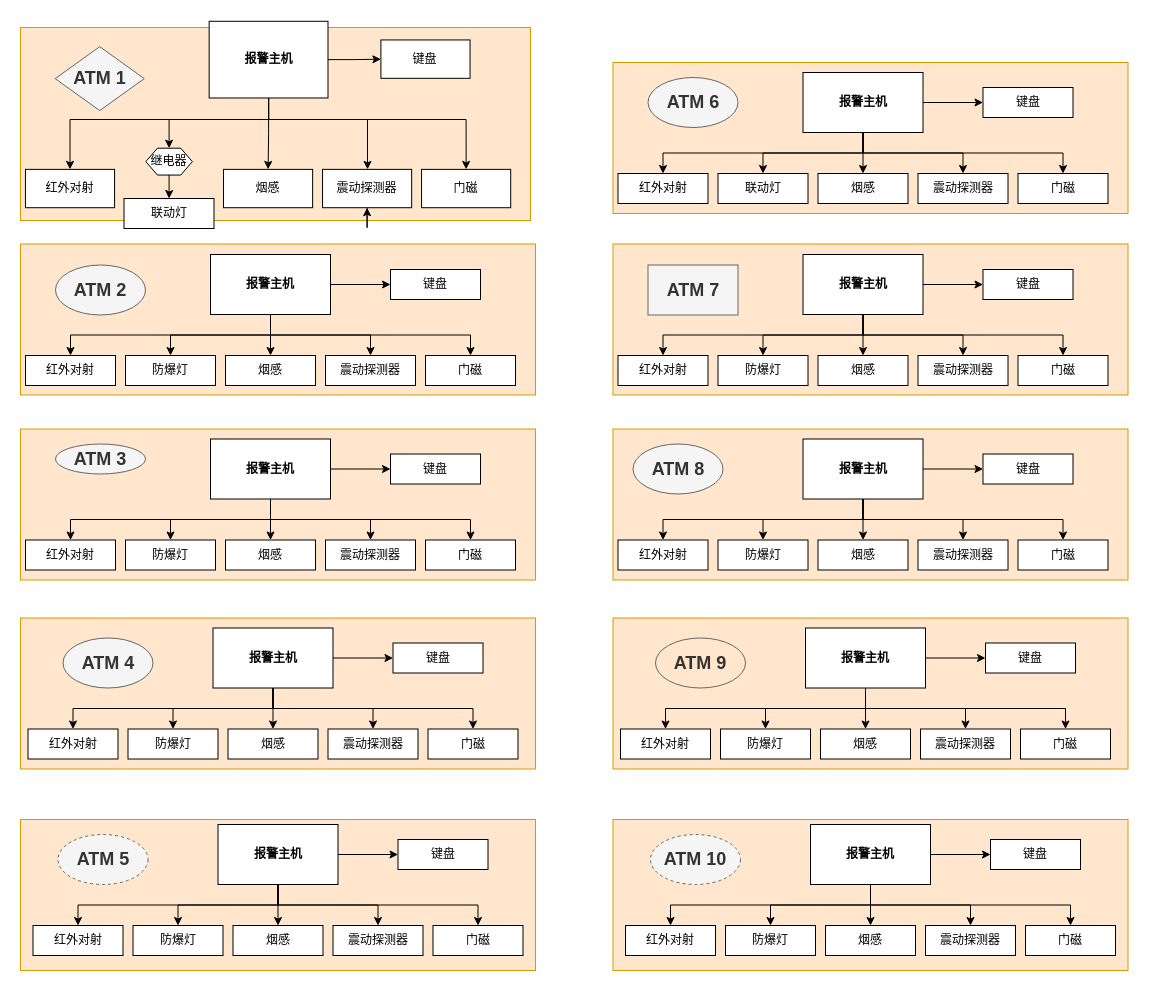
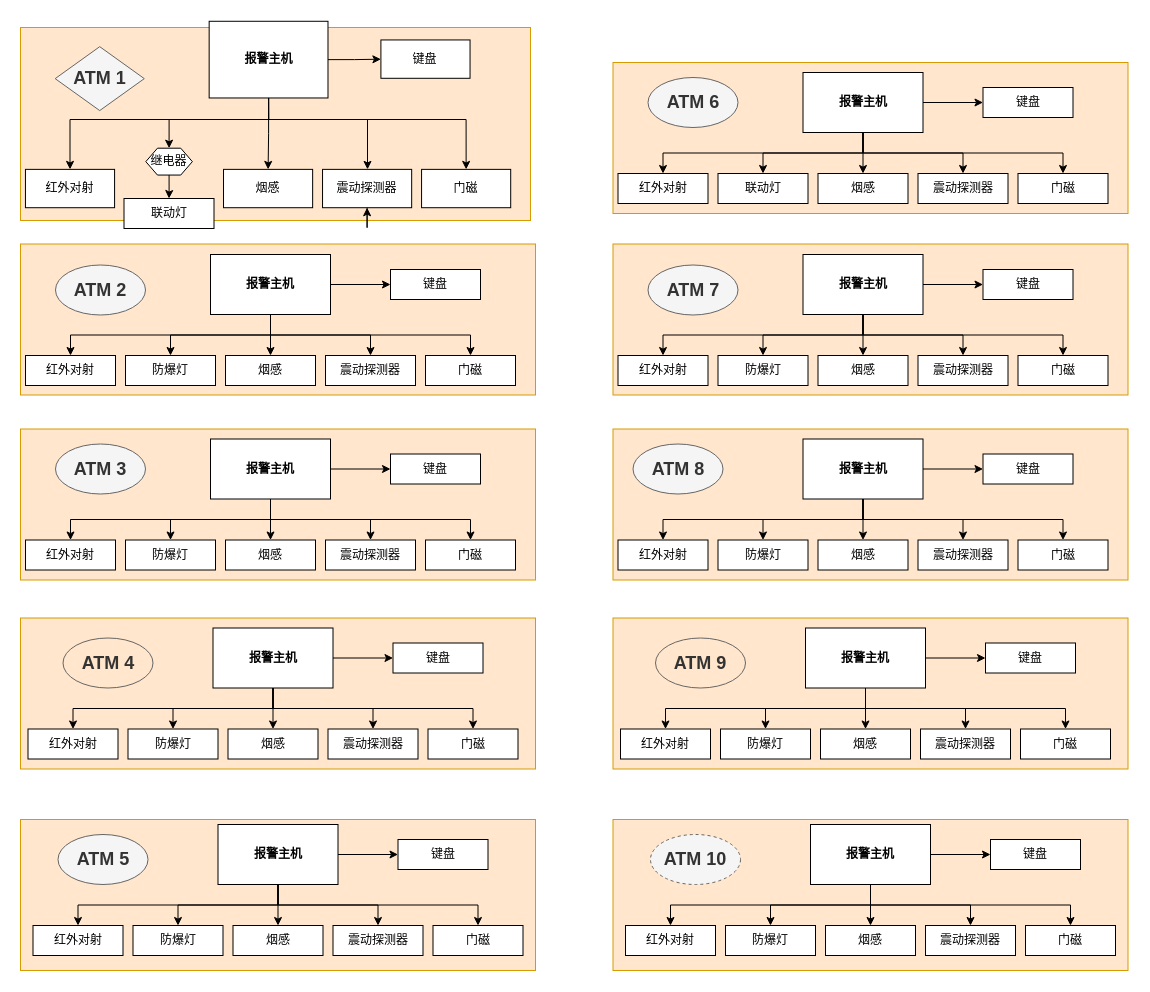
node "ATM 7": shape rectangle -> ellipse
node "ATM 3": size 90x30 -> 90x50
node "ATM 4": fillcolor #f5f5f5 -> #ffe6cc
node "ATM 5": style dashed -> solid
